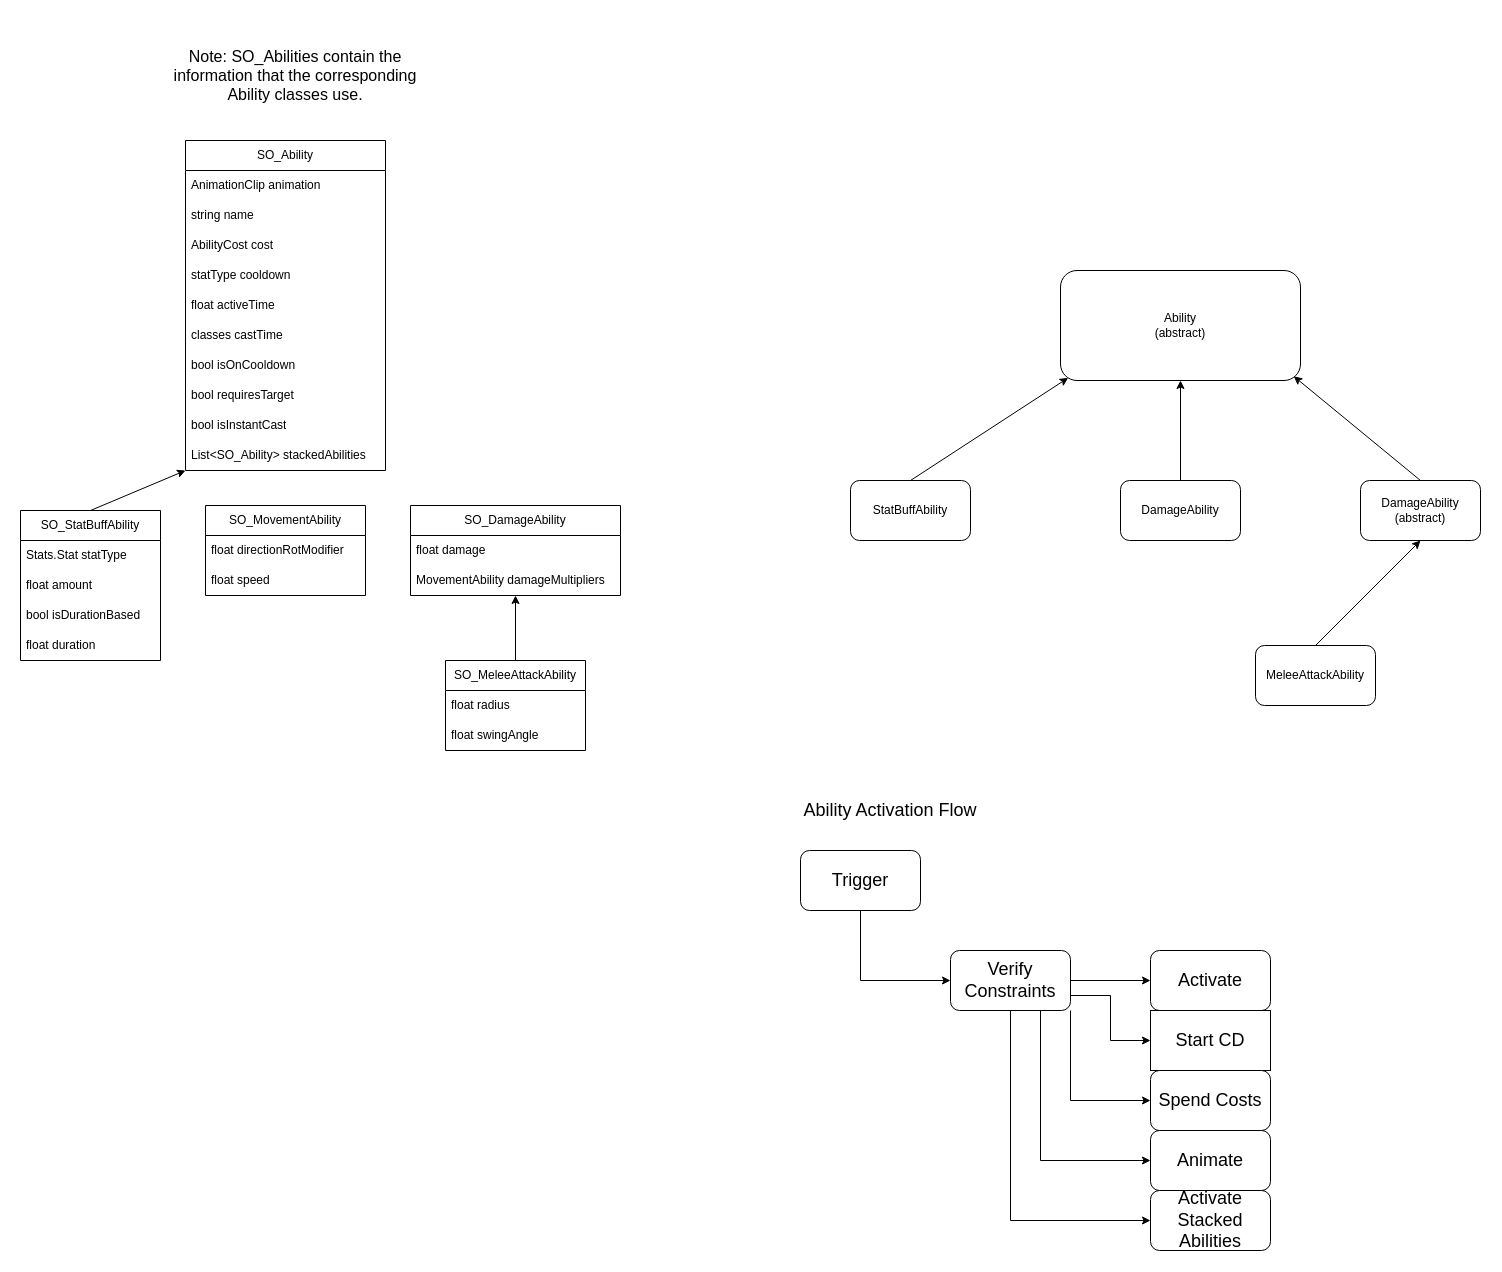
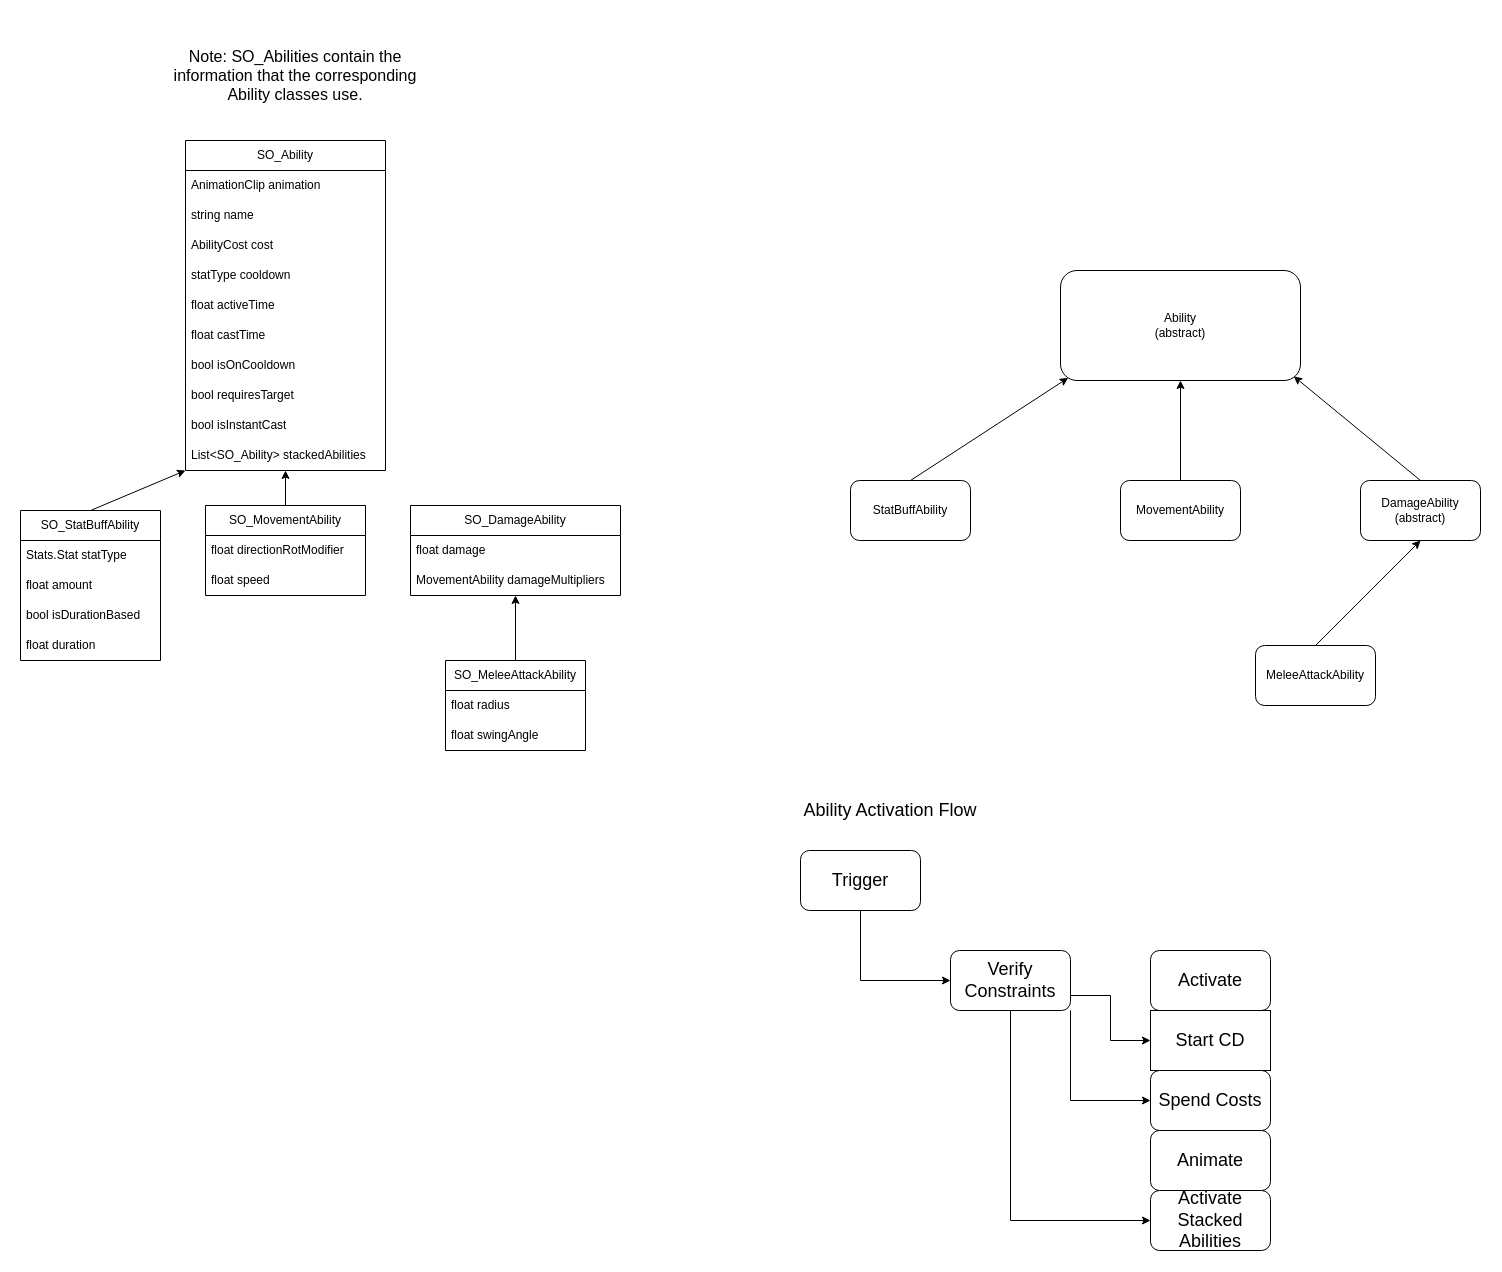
node "classes castTime": label "classes castTime" -> "float castTime"
edge "SO_MovementAbility" -> "SO_Ability": added
node "DamageAbility": label "DamageAbility" -> "MovementAbility"
edge "Verify Constraints" -> "Activate": removed
edge "Verify Constraints" -> "Animate": removed
